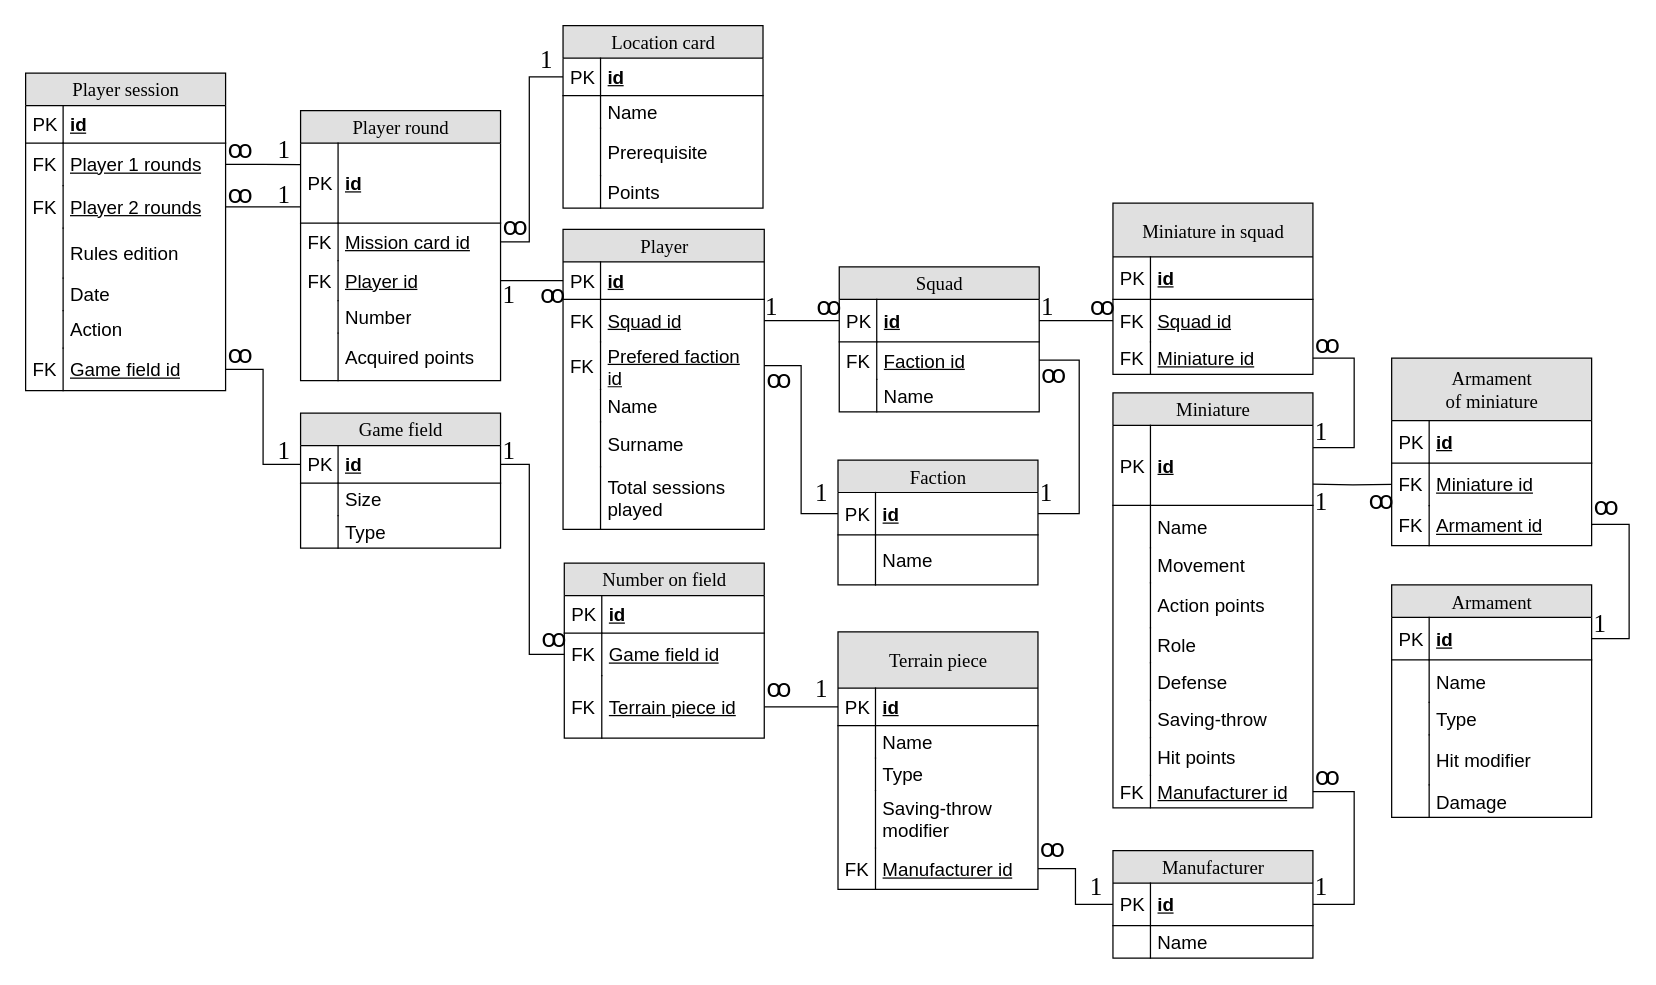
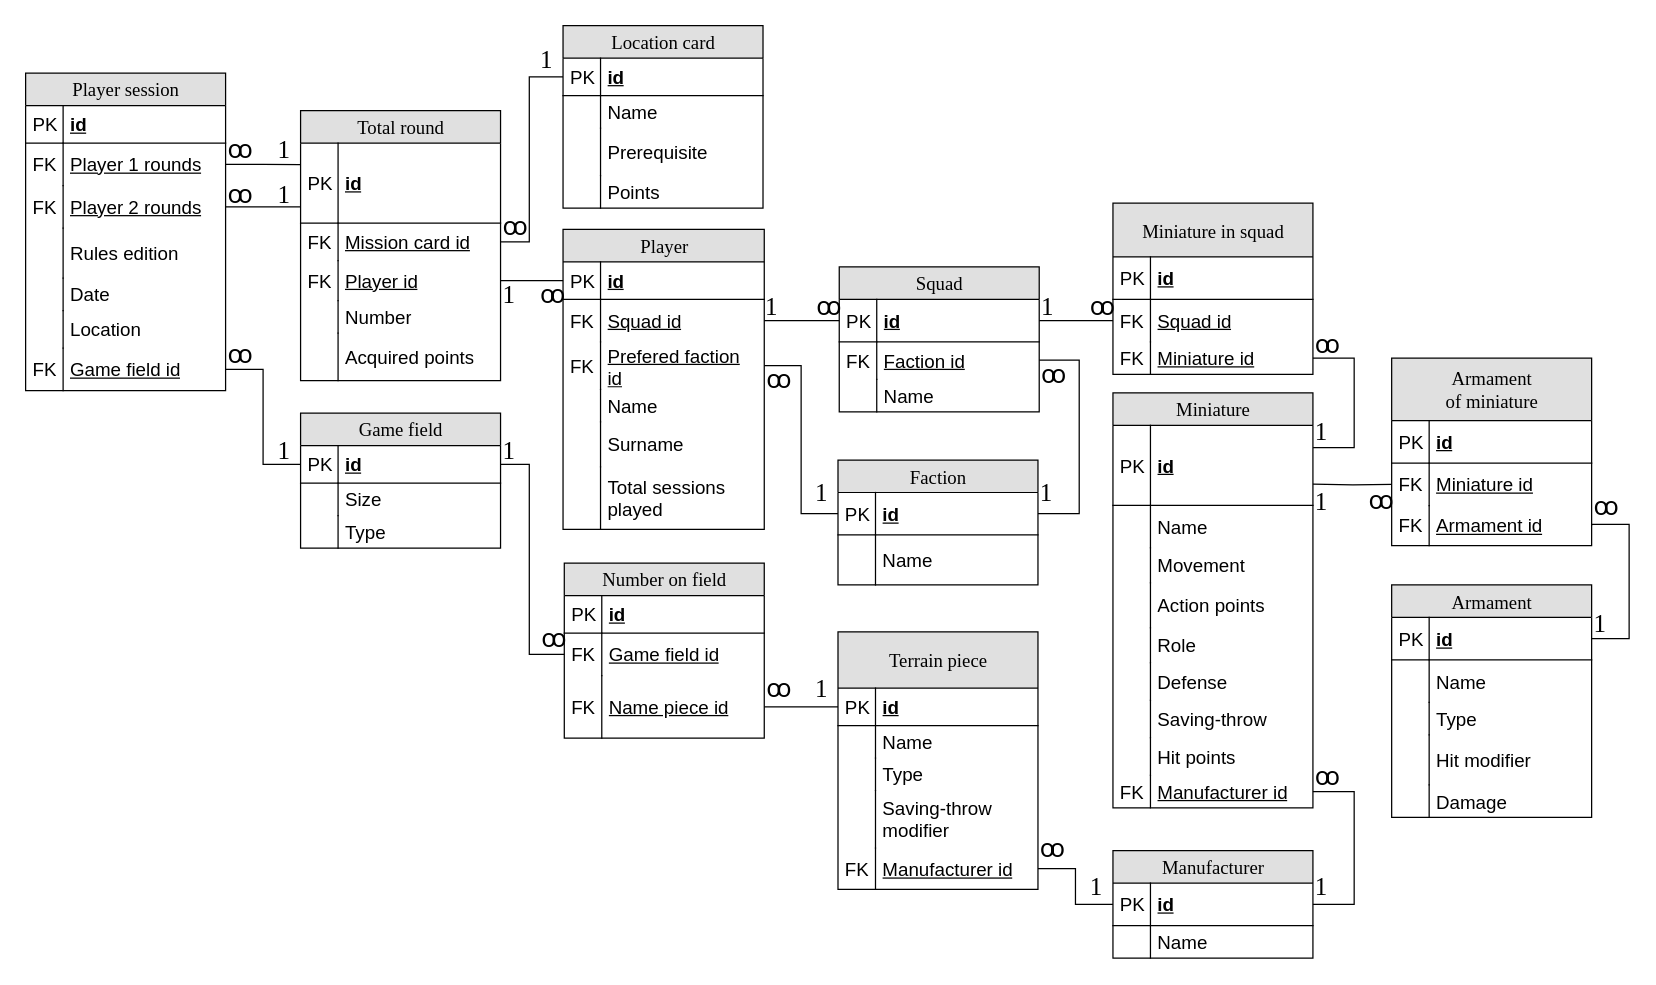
node "Player round": label "Player round" -> "Total round"
node "Action": label "Action" -> "Location"
node "Terrain piece id": label "Terrain piece id" -> "Name piece id"
